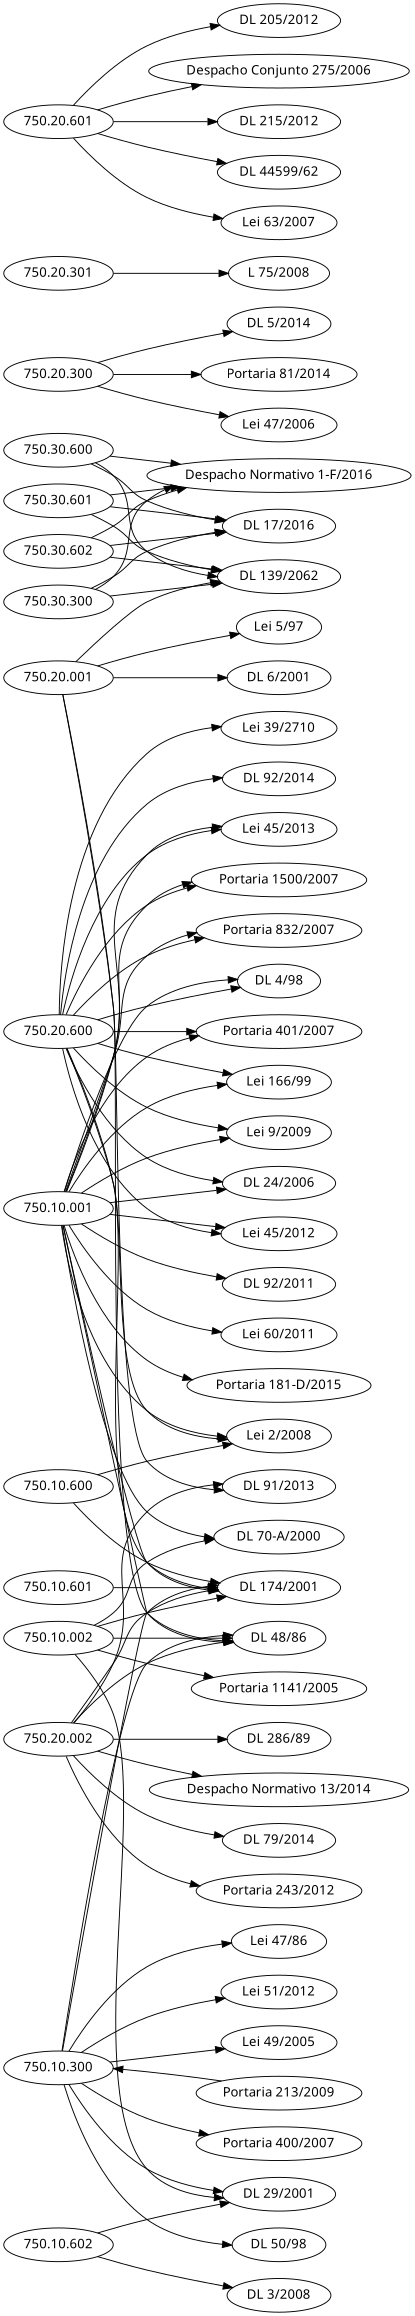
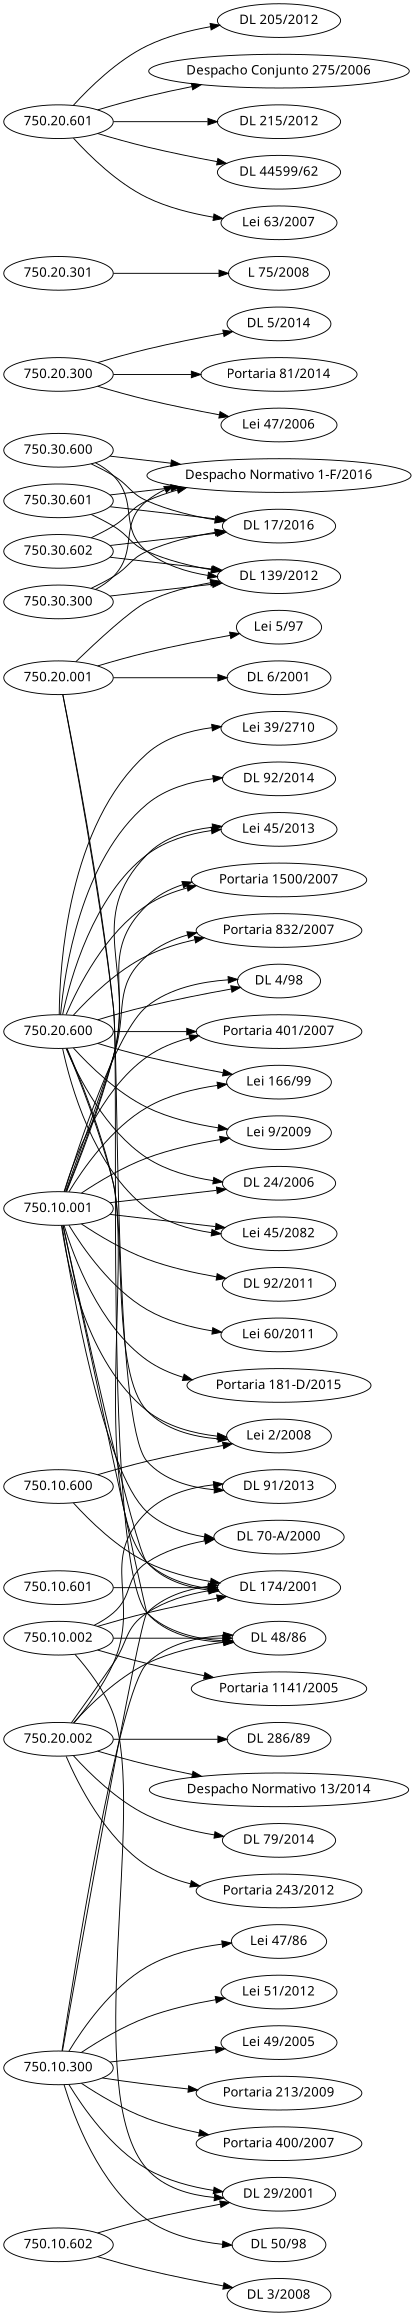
node "DL 139/2062": label "DL 139/2062" -> "DL 139/2012"
node "Lei 45/2012": label "Lei 45/2012" -> "Lei 45/2082"
edge "Portaria 213/2009" -> "750.10.300": reversed
